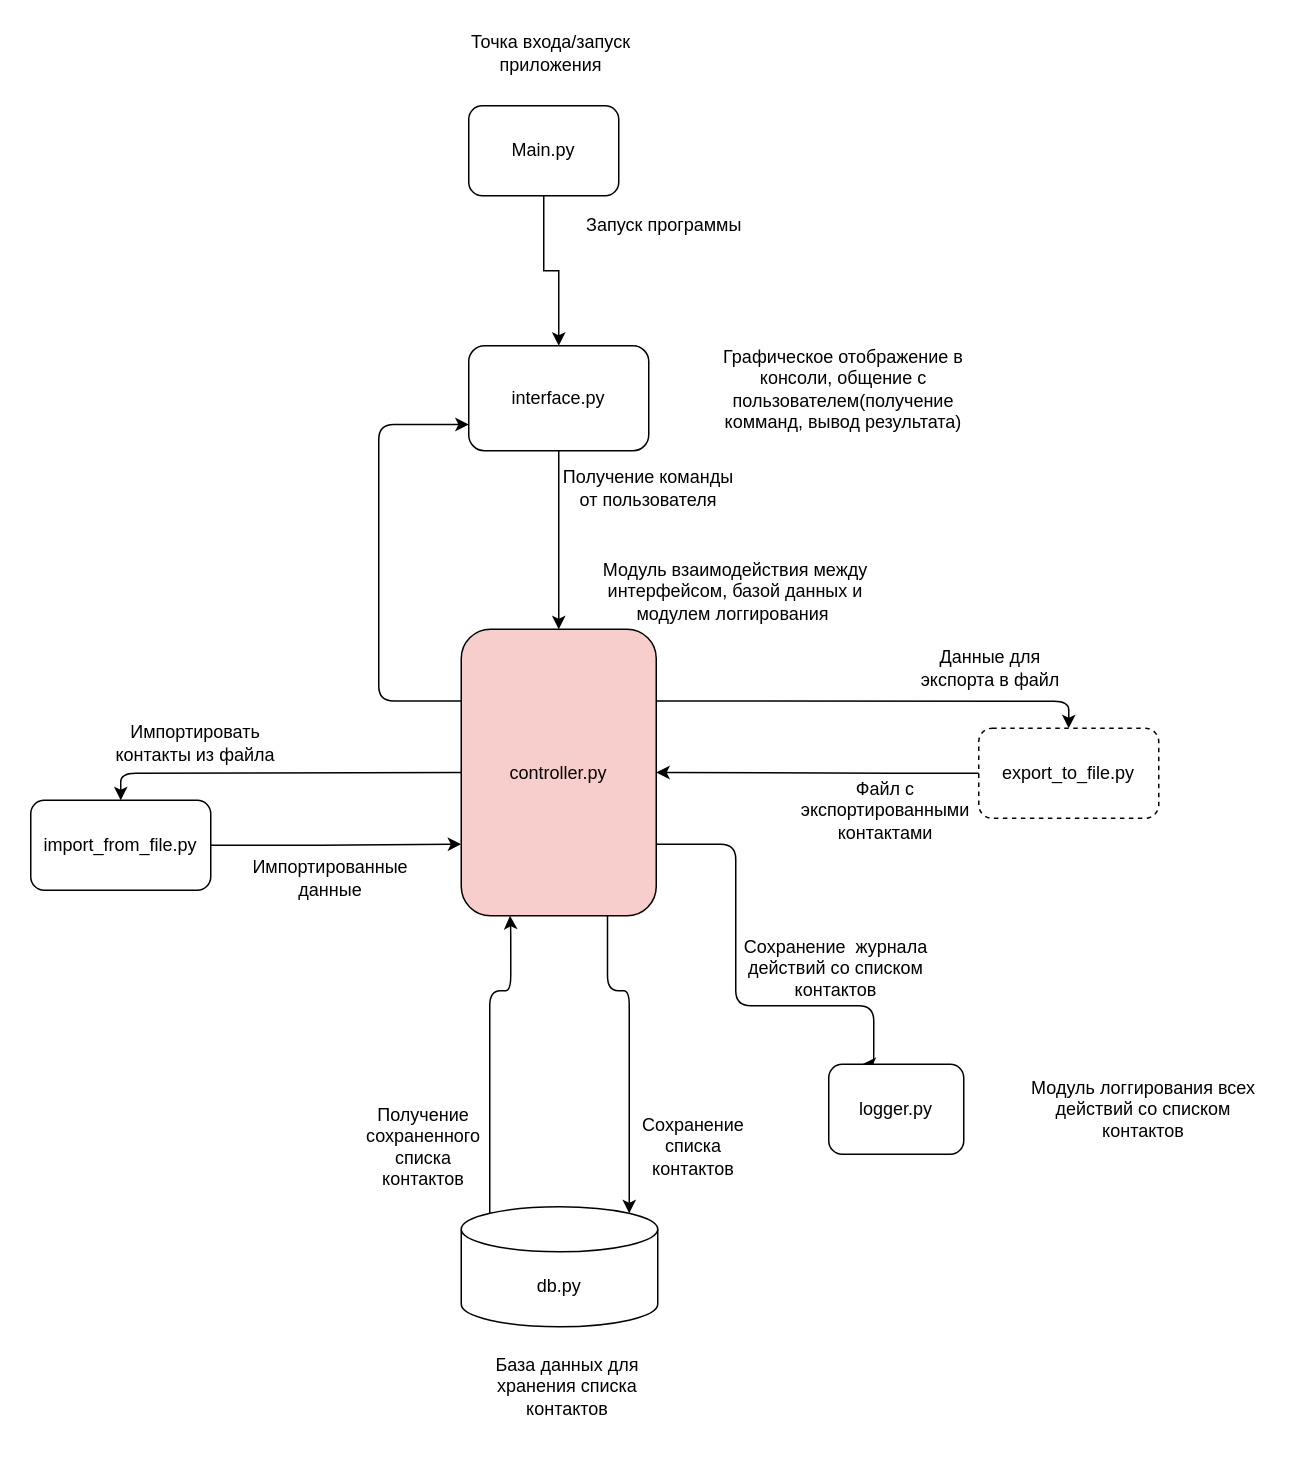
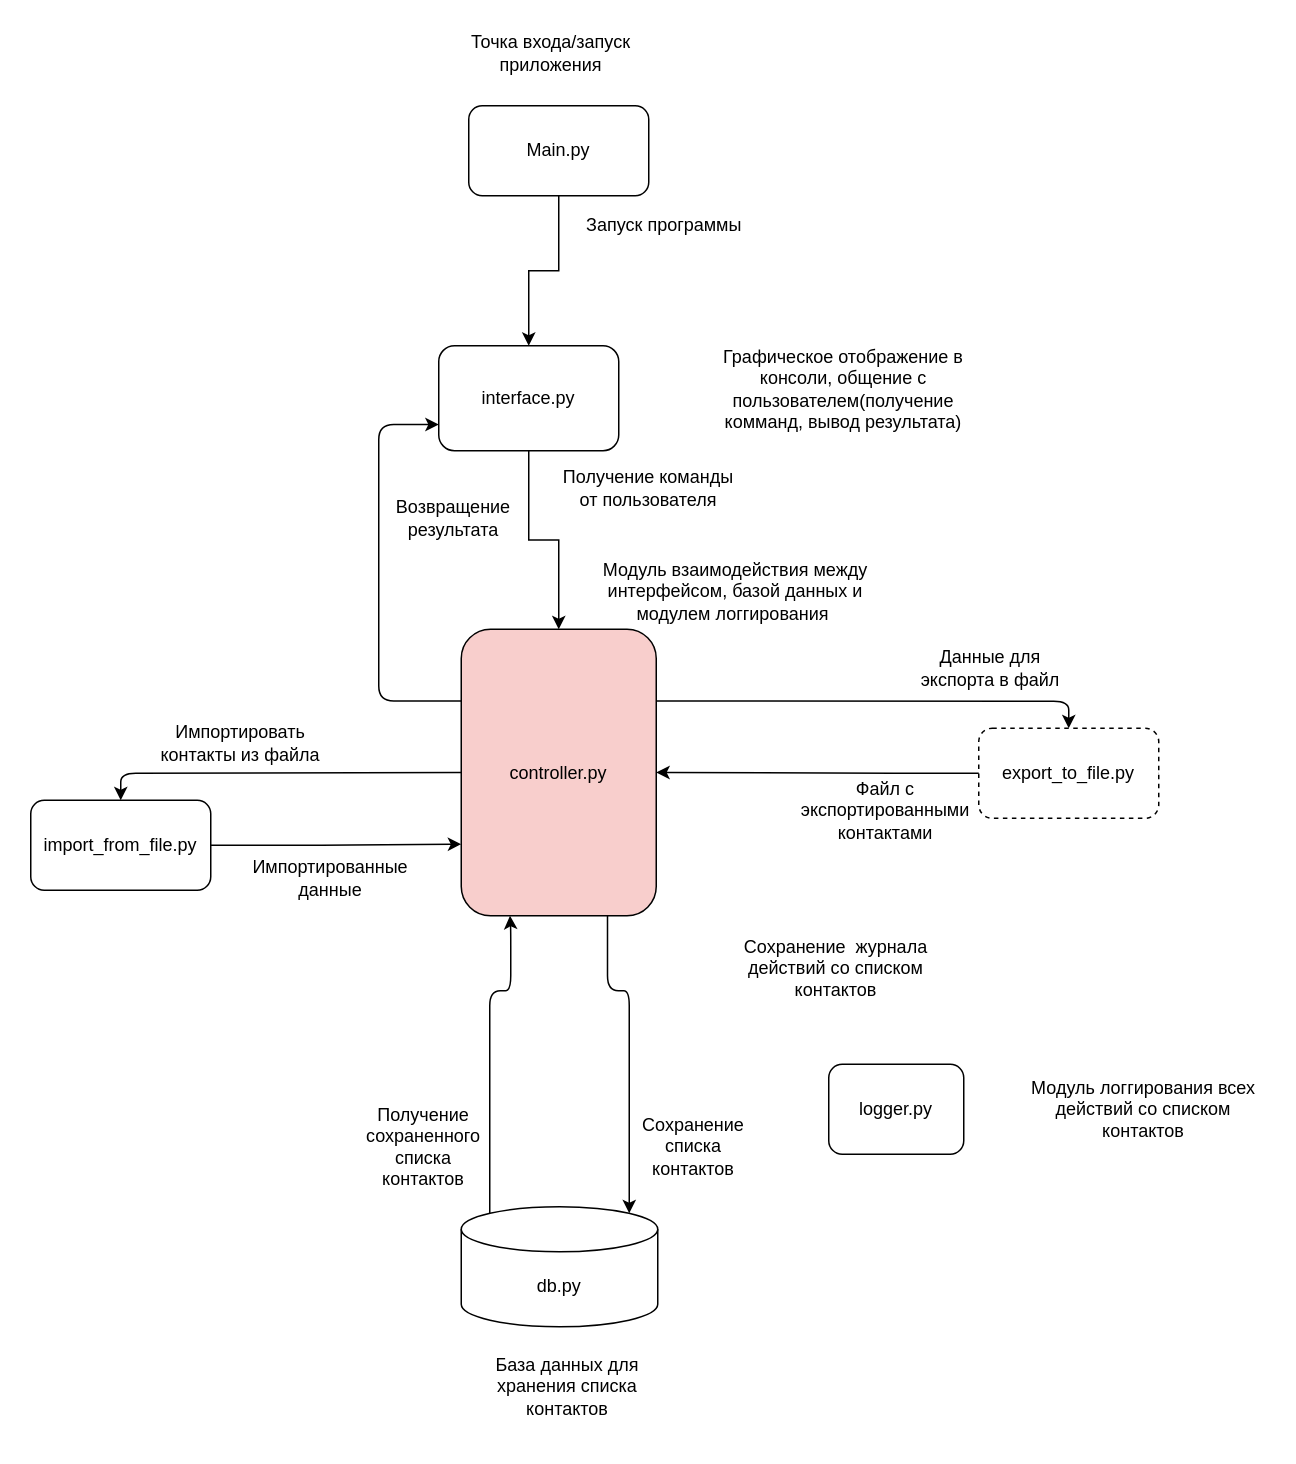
node "Main.py": size 150x90 -> 180x90
node "interface.py": moved (559, 398) -> (529, 398)
node "Возвращение результата": added
node "Импортировать контакты из файла": moved (196, 743) -> (241, 743)
edge "controller.py" -> "logger.py": removed
